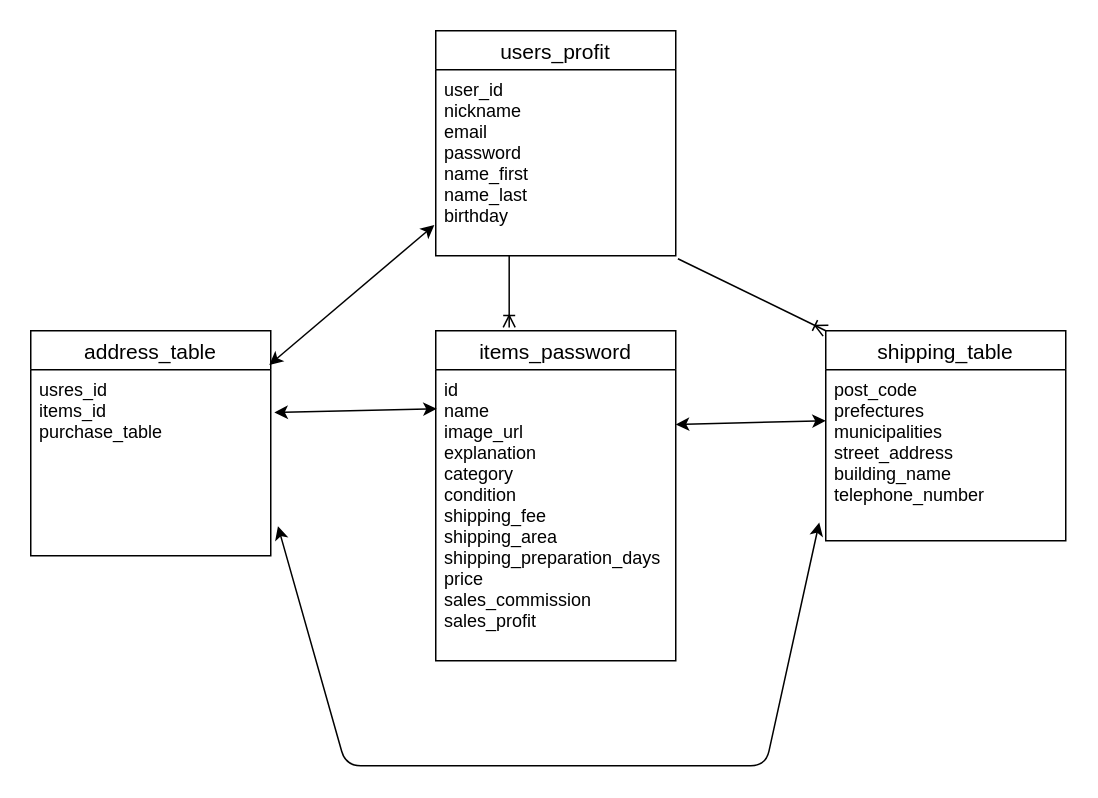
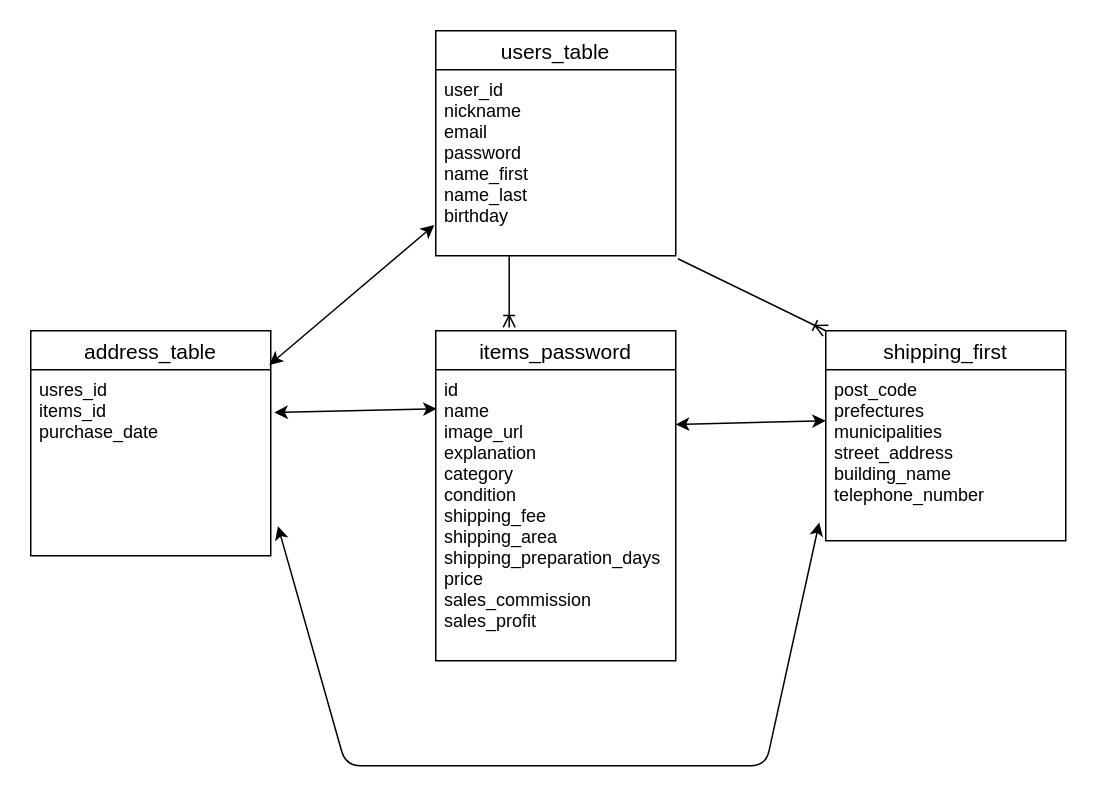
node "users_profit": label "users_profit" -> "users_table"
node "shipping_table": label "shipping_table" -> "shipping_first"
node "usres_id items_id purchase_table": label "usres_id items_id purchase_table" -> "usres_id items_id purchase_date"
